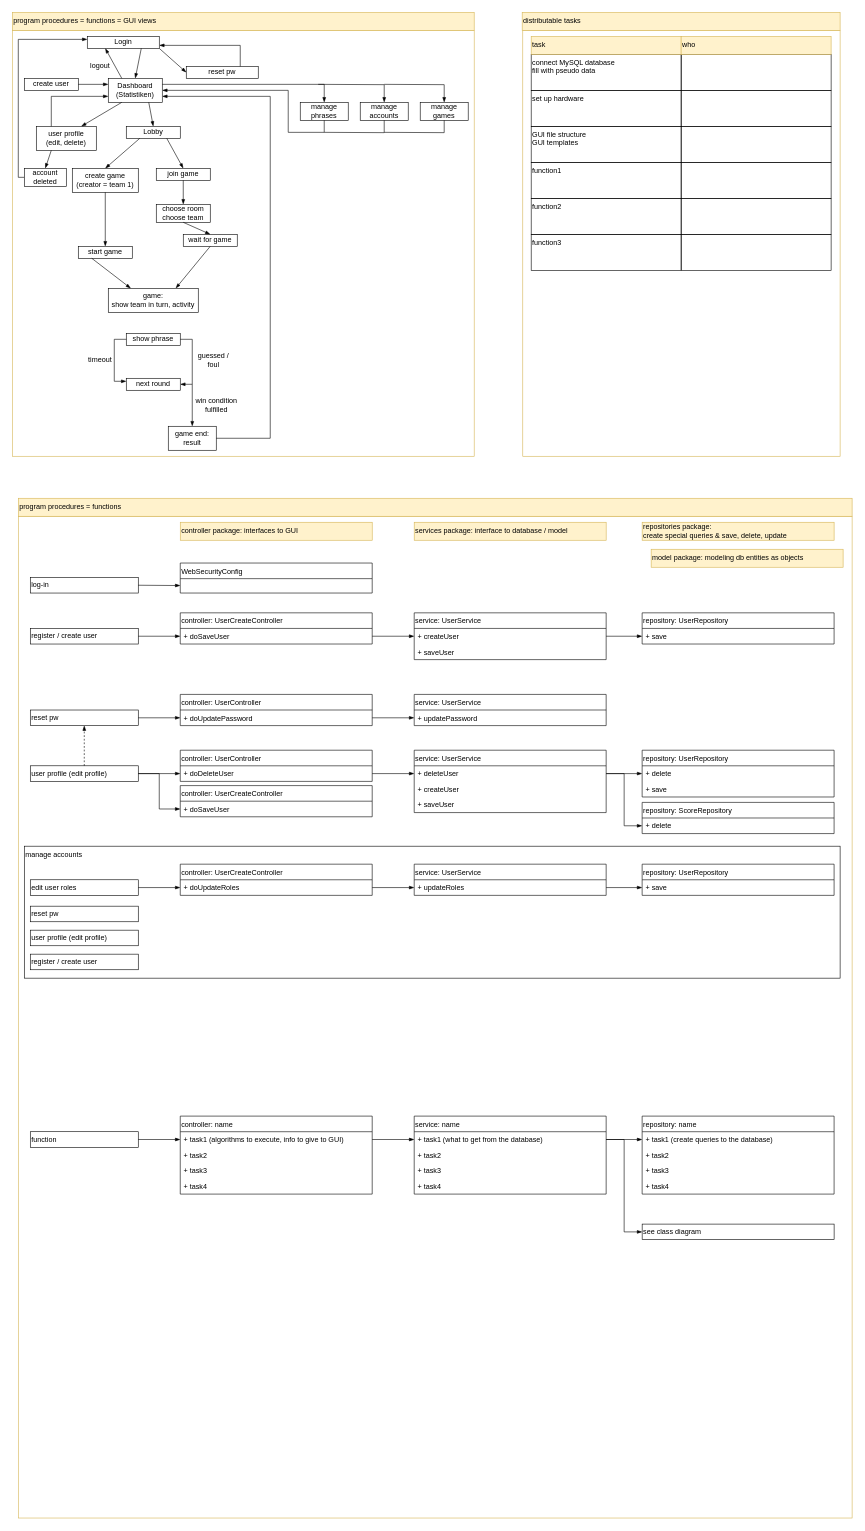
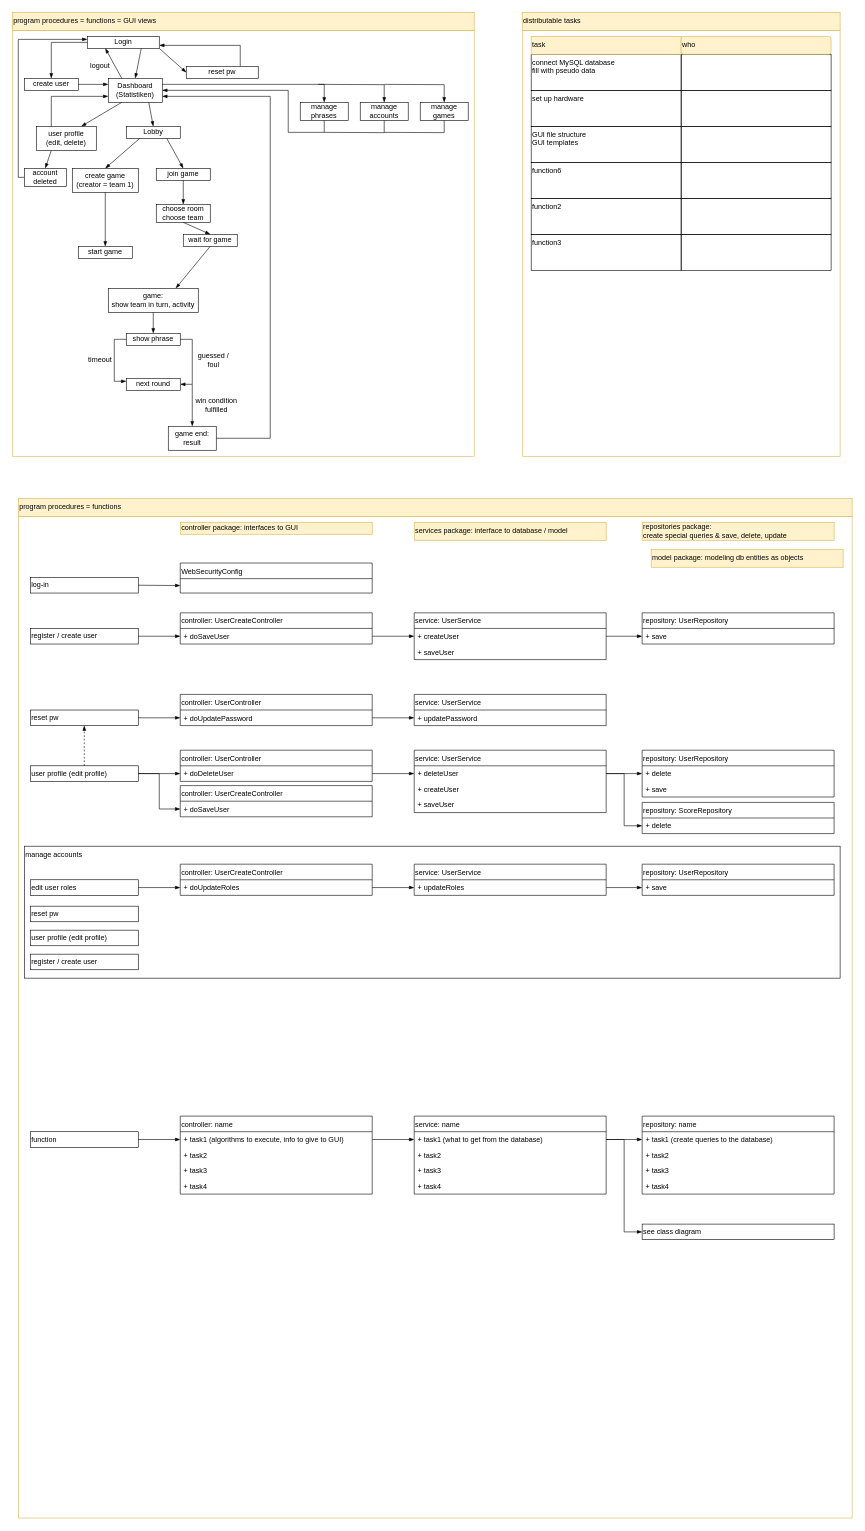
edge "Login" -> "create user": added
node "who": shape rectangle -> rounded rectangle
node "function1": label "function1" -> "function6"
edge "start game" -> "game: show team in turn, activity": removed
edge "game: show team in turn, activity" -> "show phrase": added
node "controller package: interfaces to GUI": size 192x18 -> 192x12
